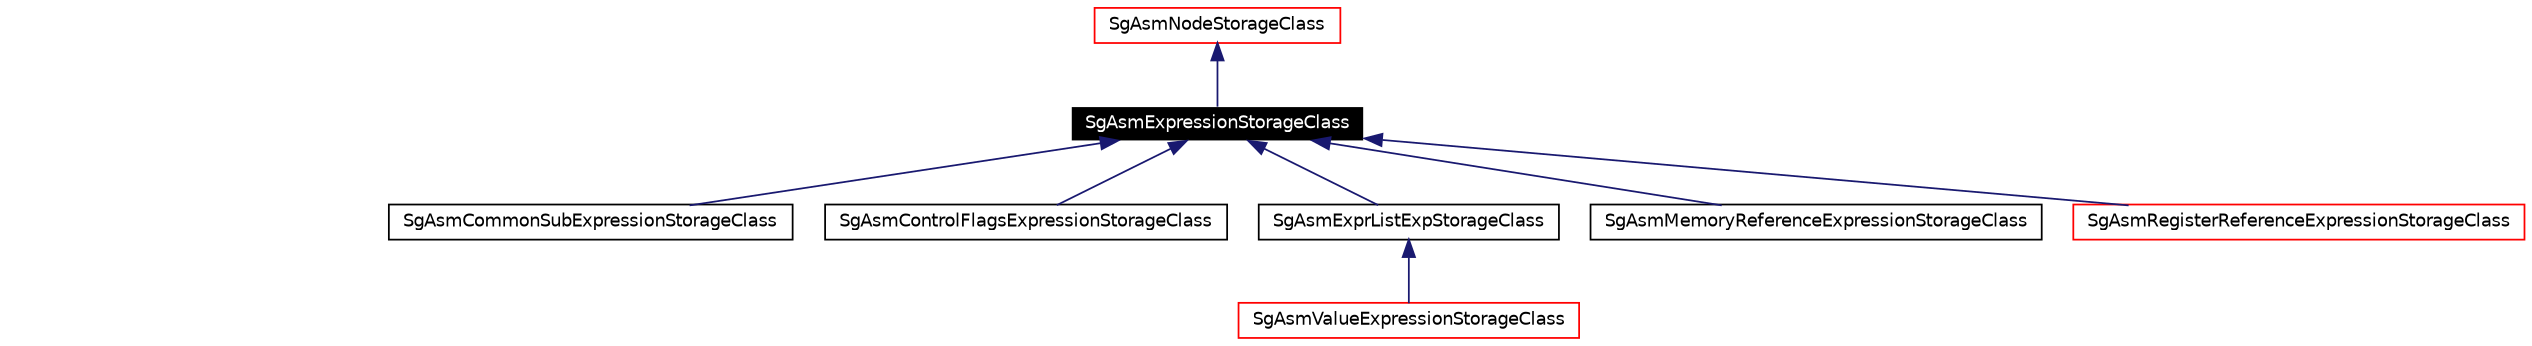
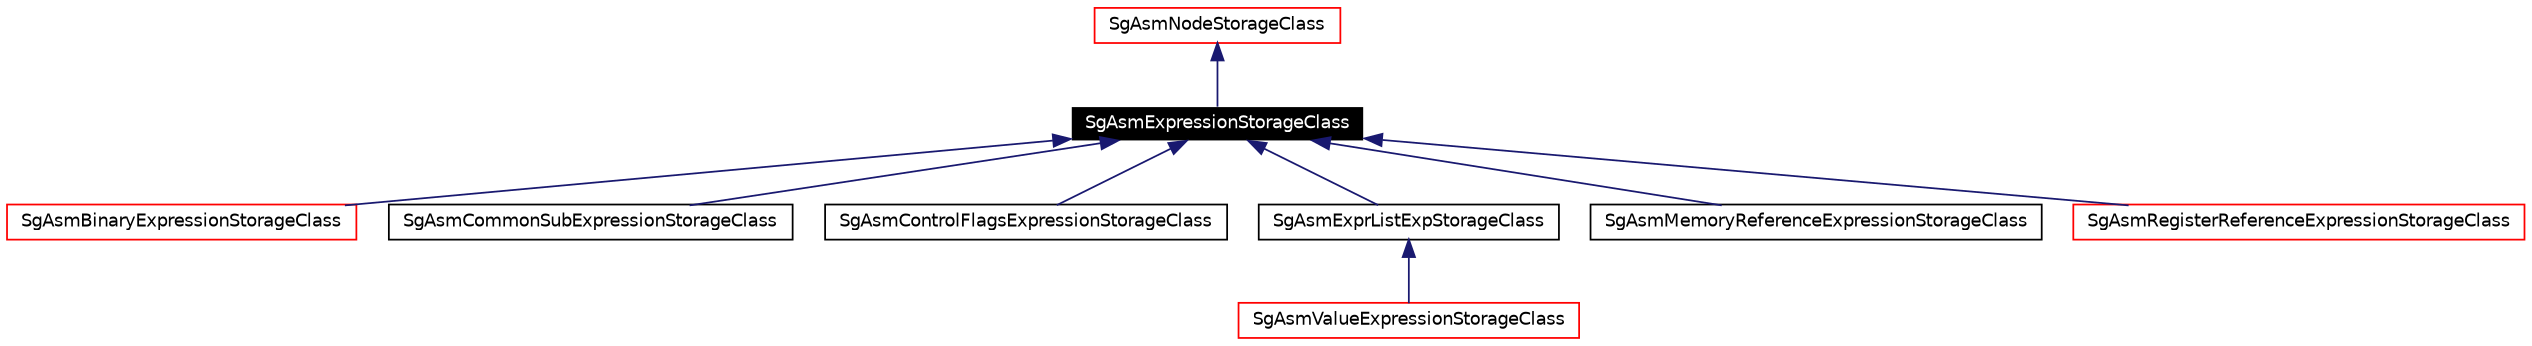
node "SgAsmBinaryExpressionStorageClass": added
